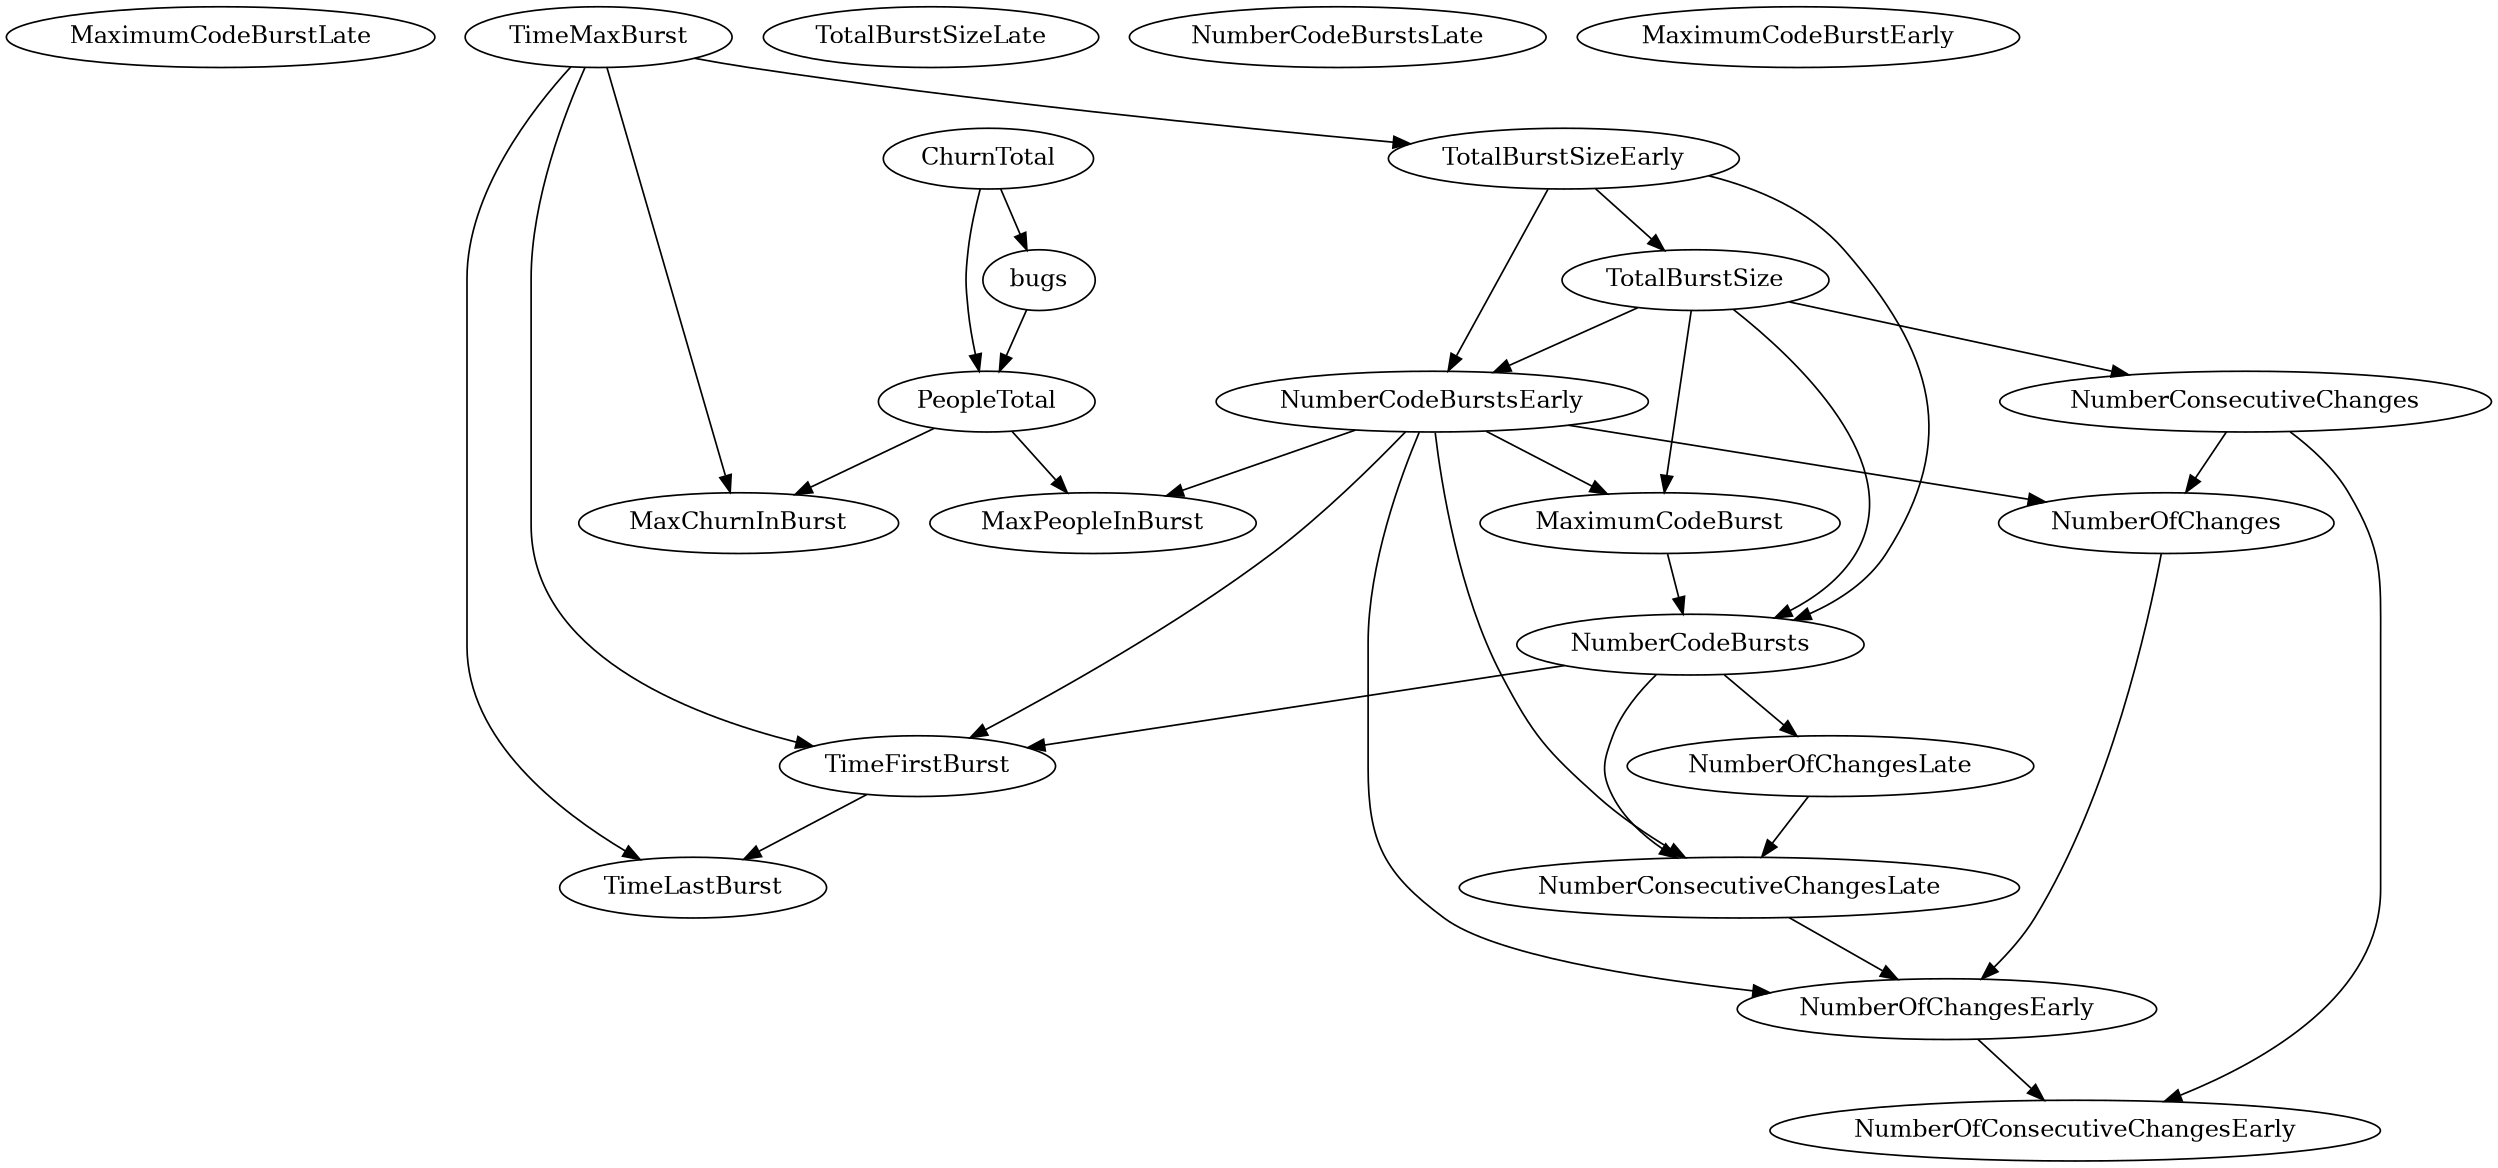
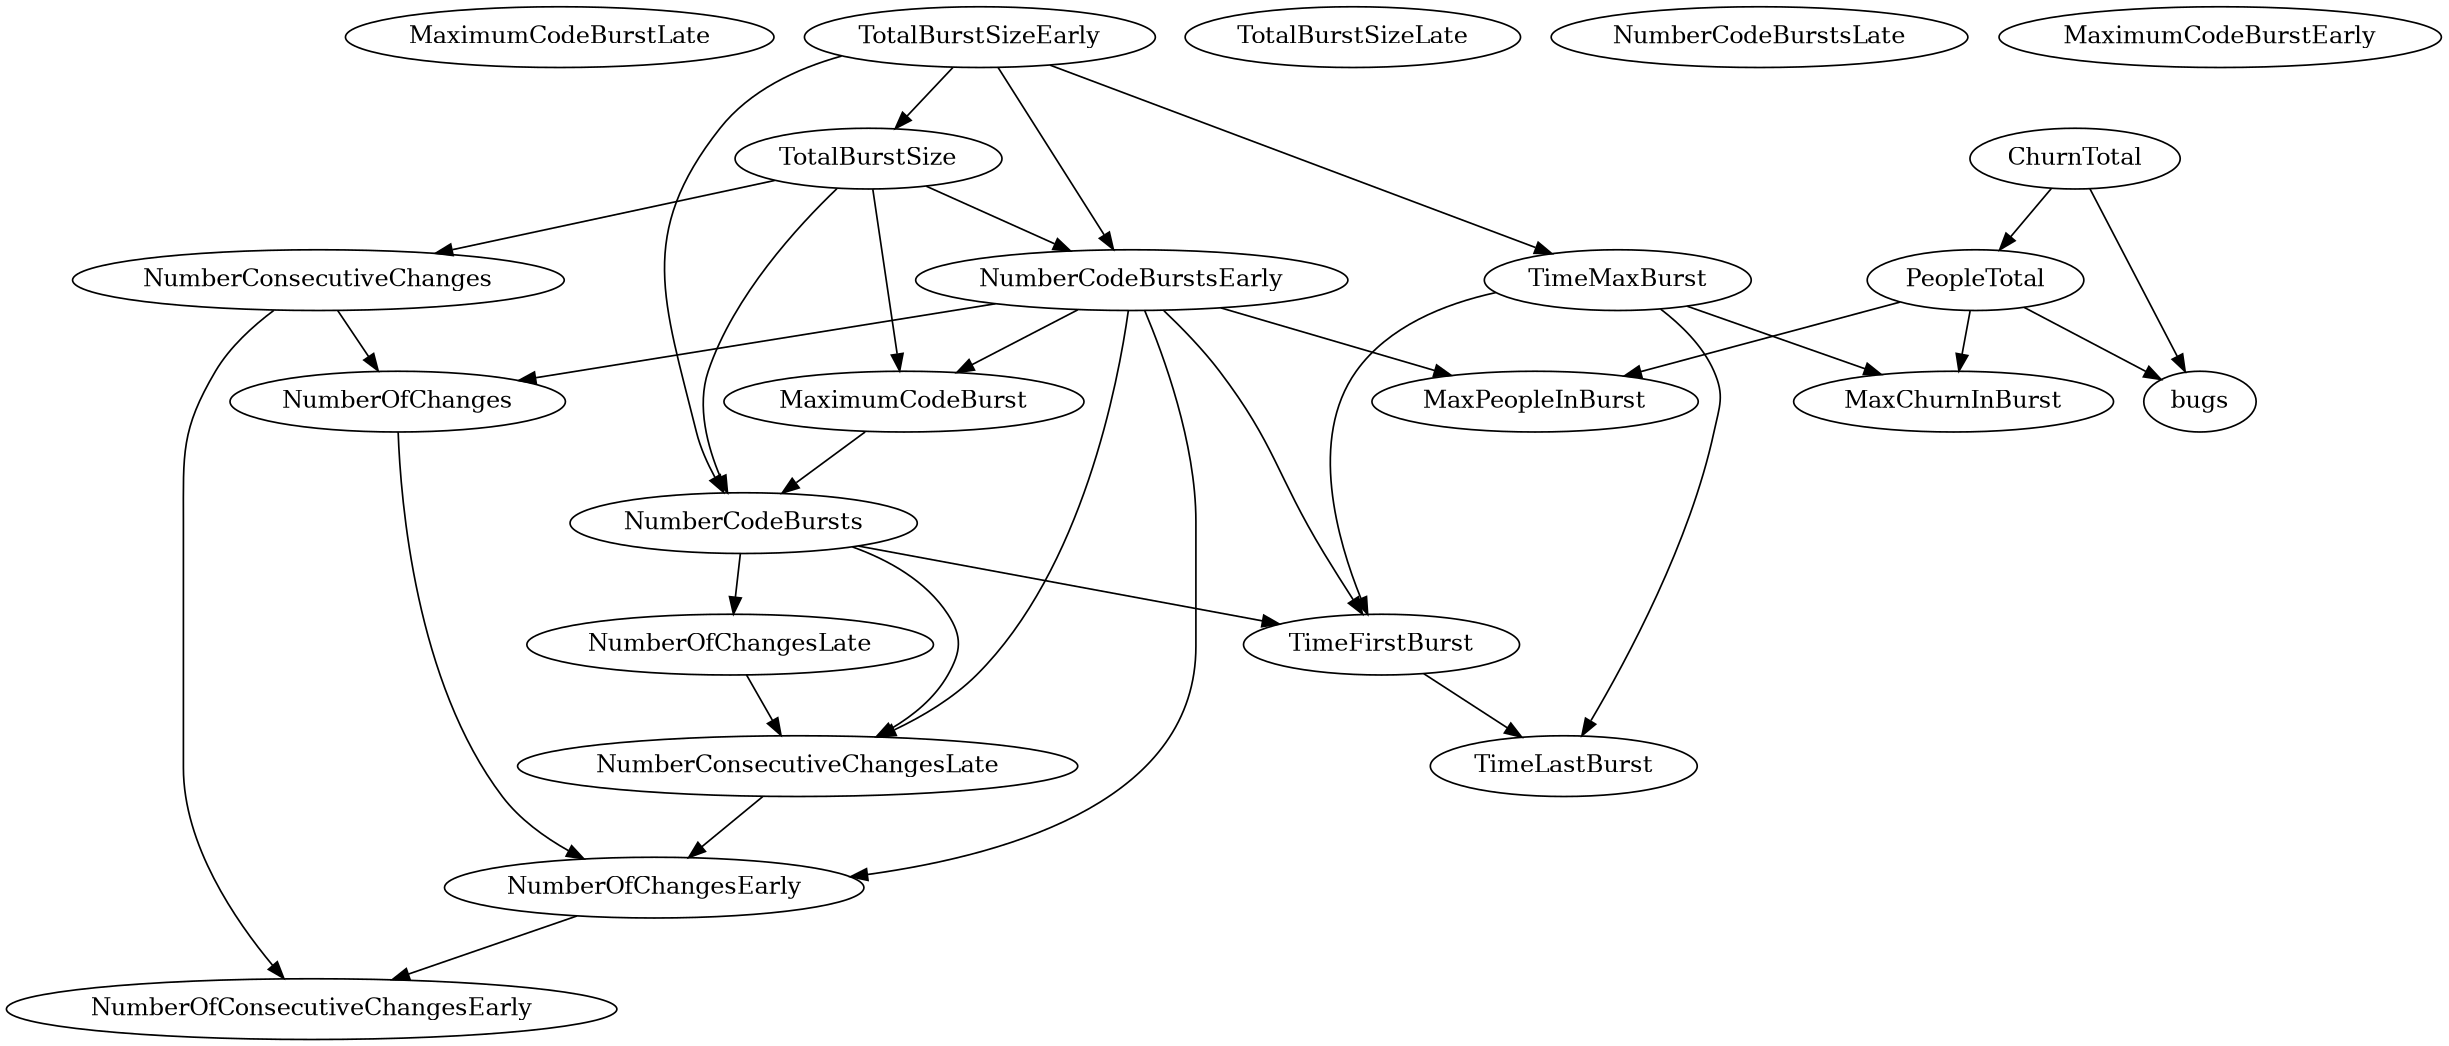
edge "TimeMaxBurst" -> "TotalBurstSizeEarly": reversed
edge "bugs" -> "PeopleTotal": reversed
